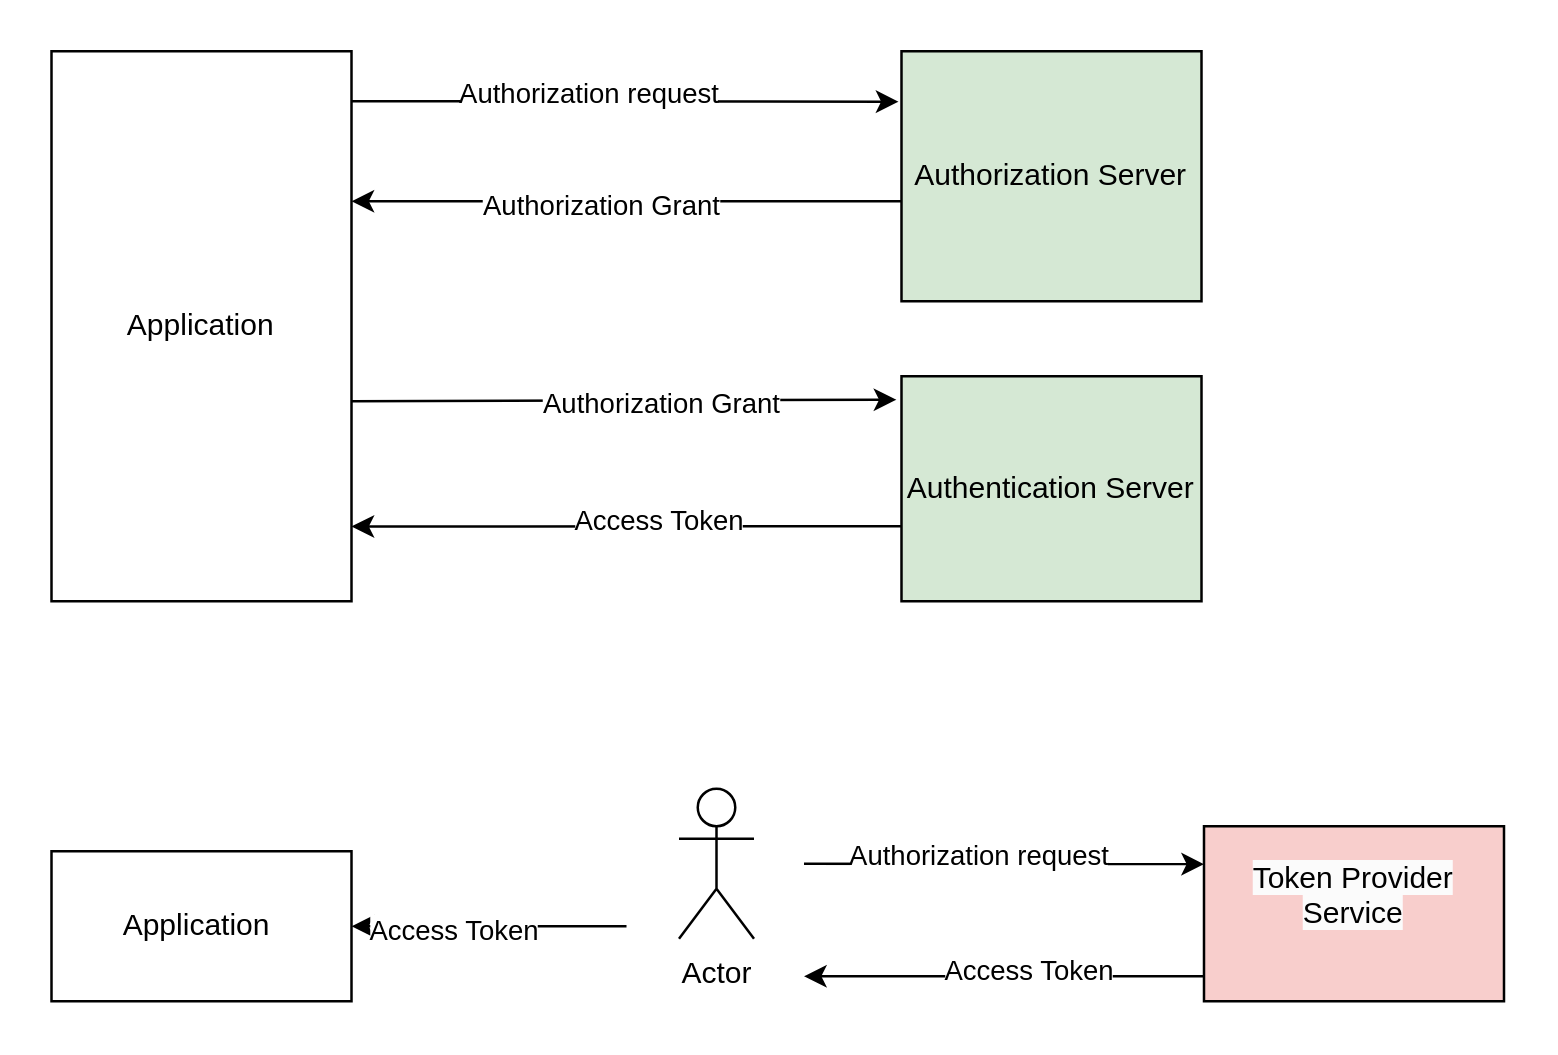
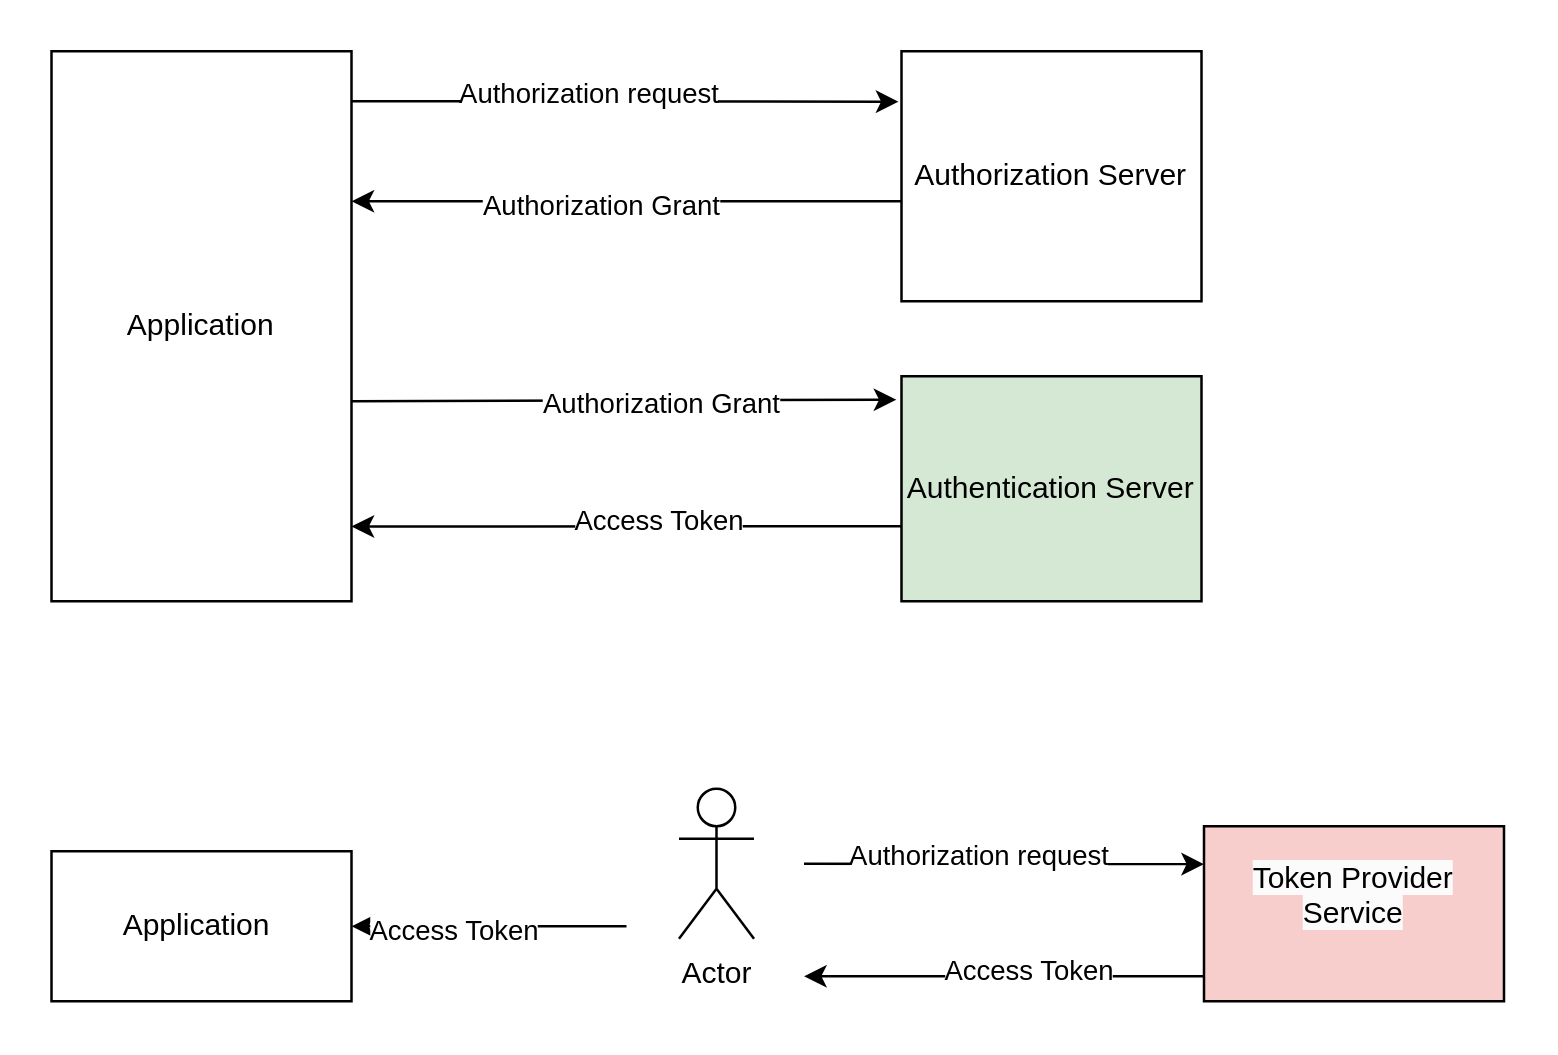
node "Authorization Server": fillcolor #d5e8d4 -> #ffffff
